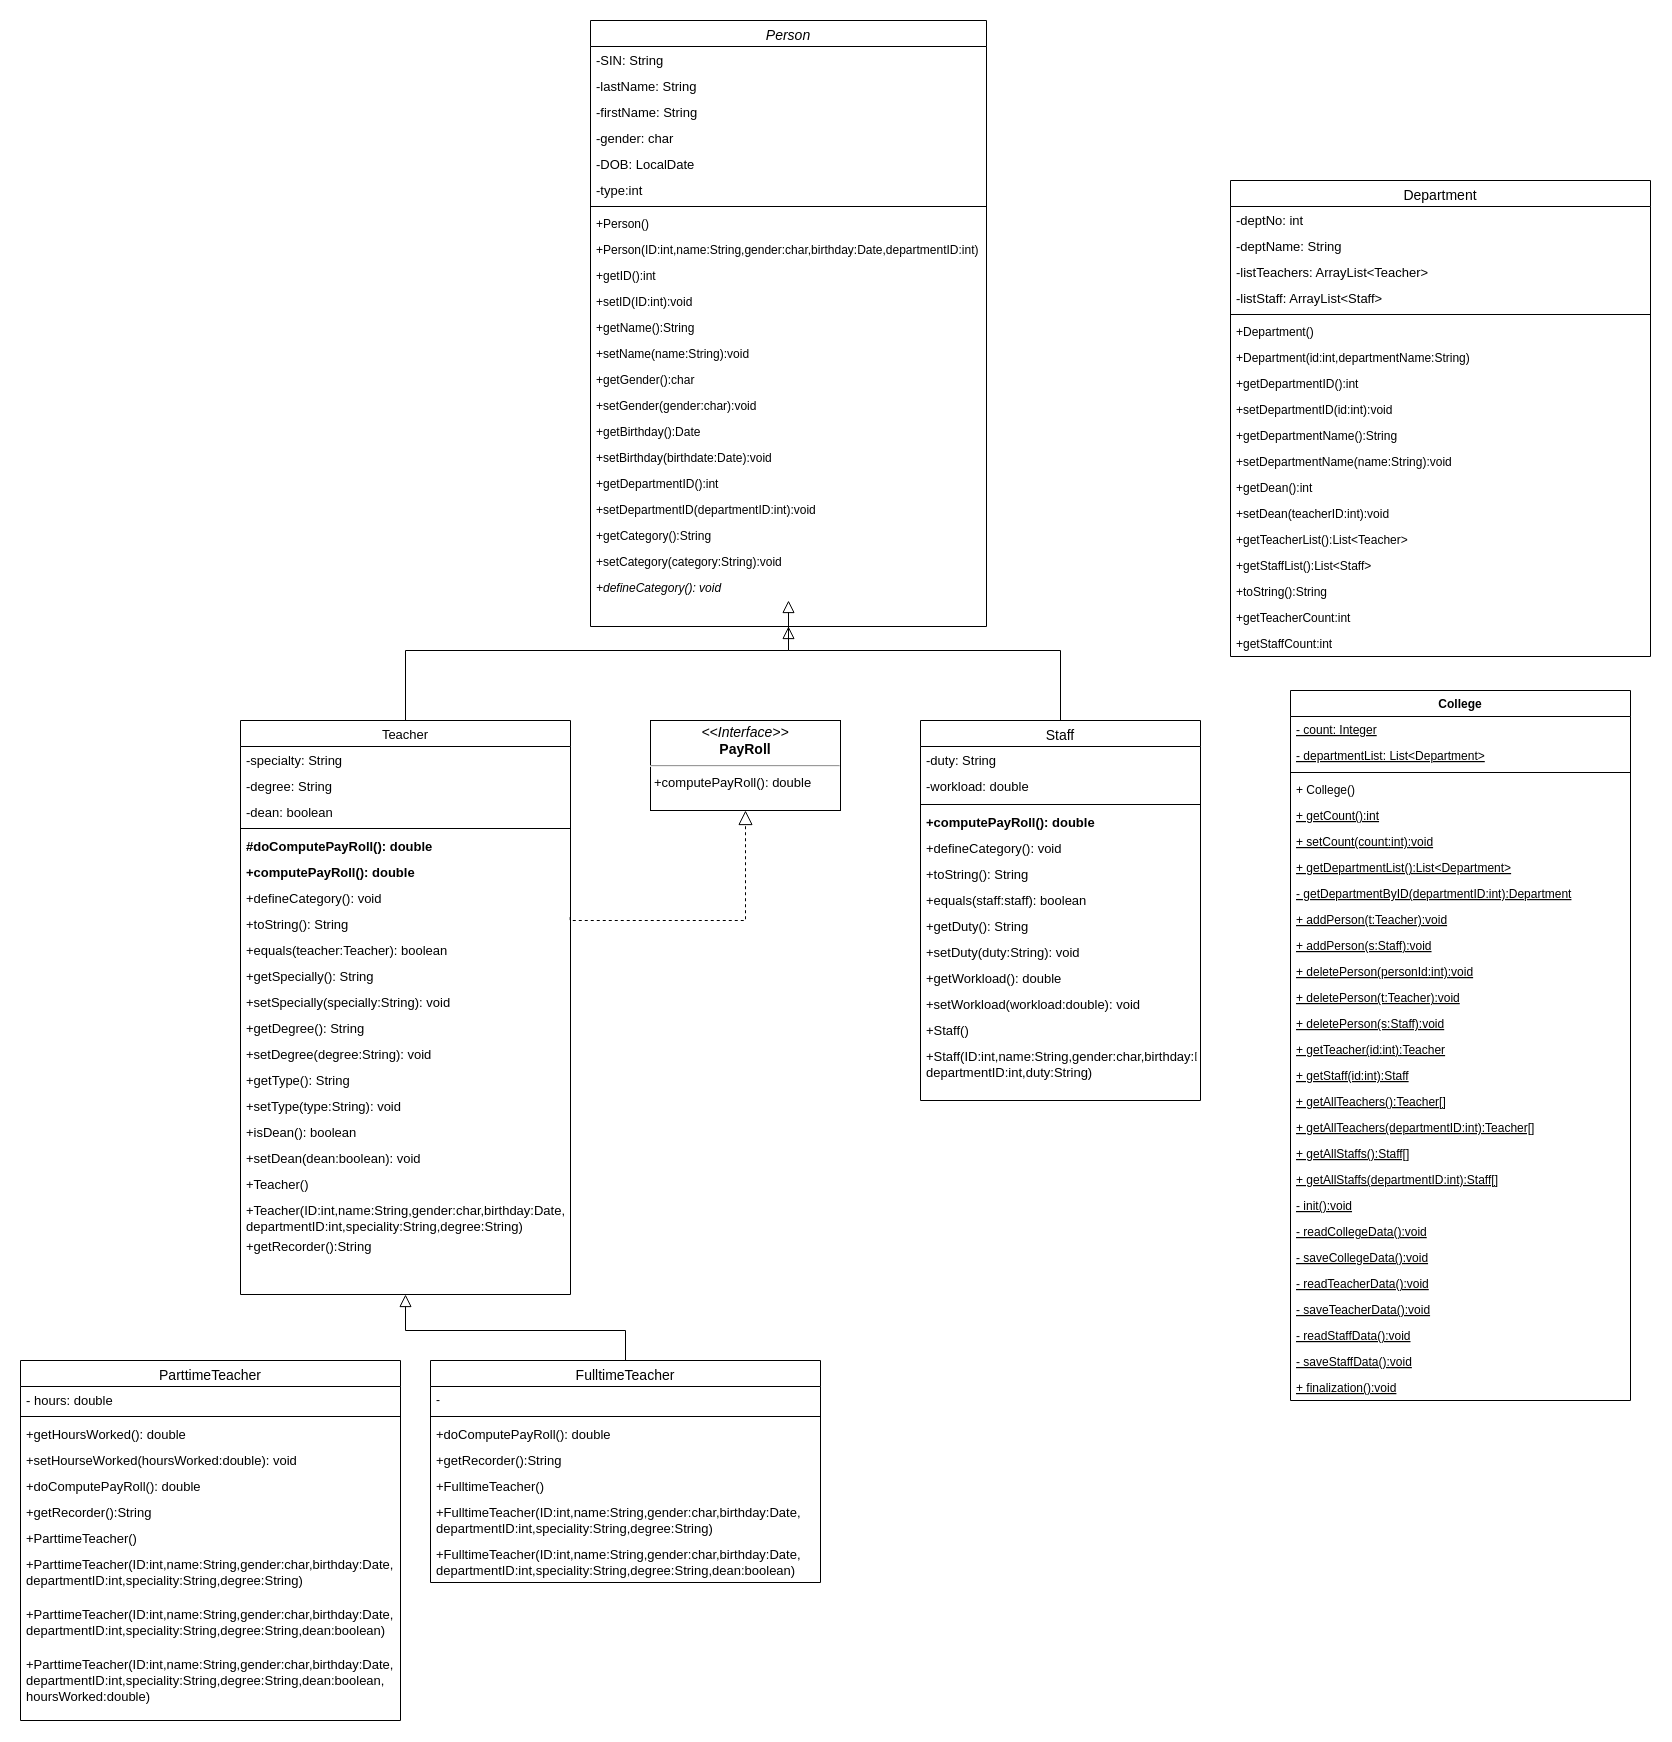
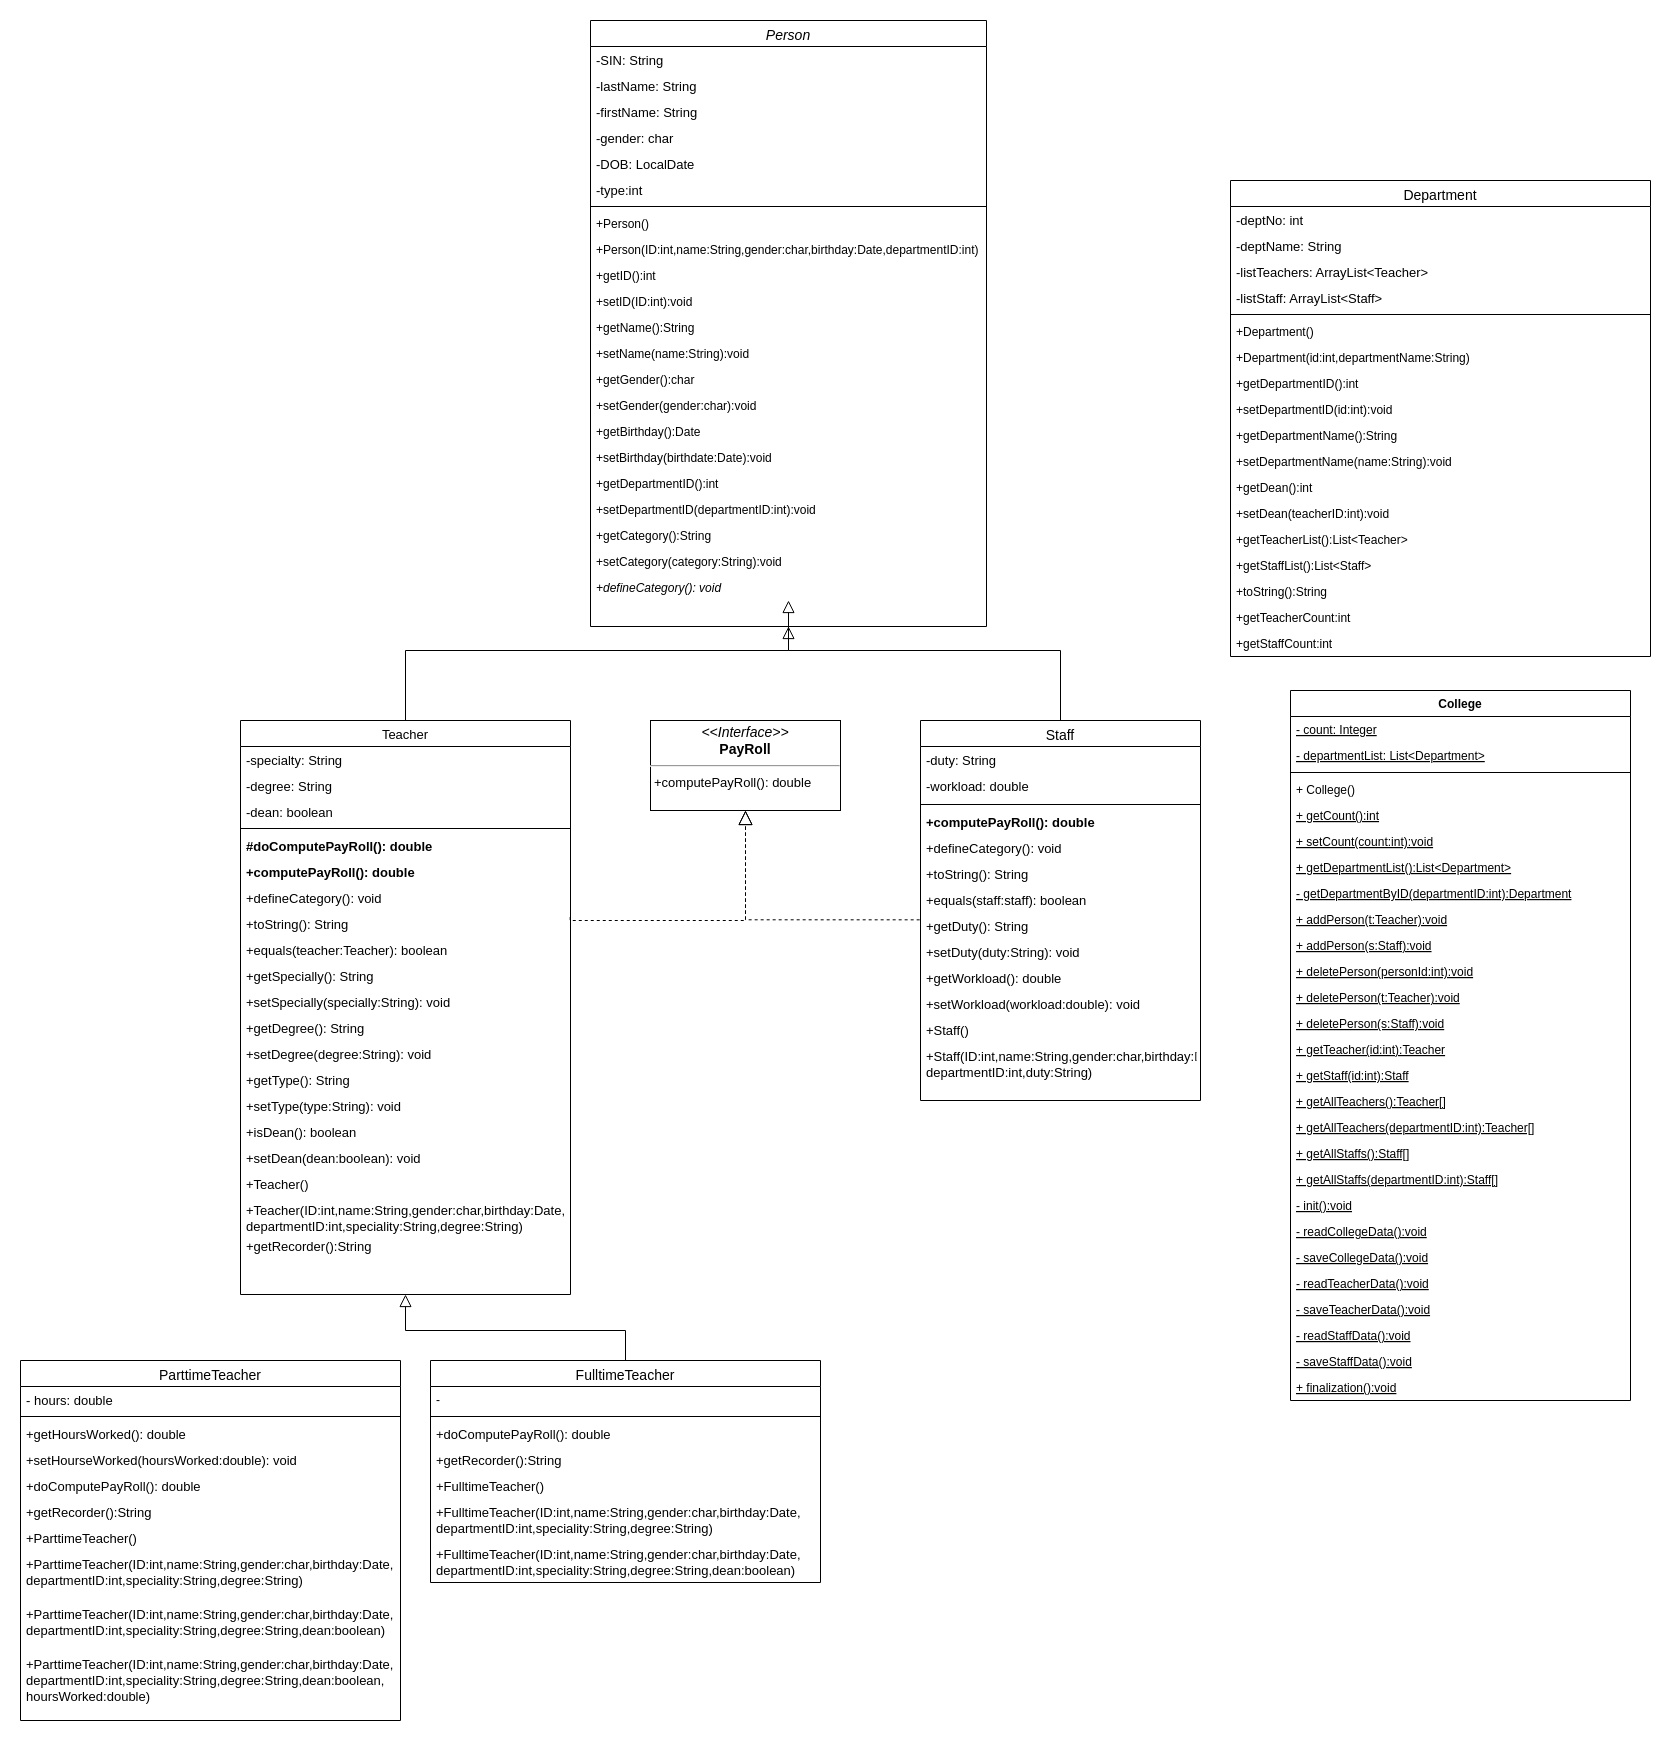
edge "+getDuty(): String" -> "<<Interface>>PayRoll +computePayRoll(): double": added
